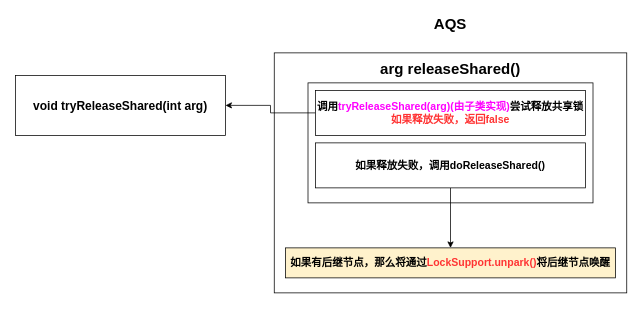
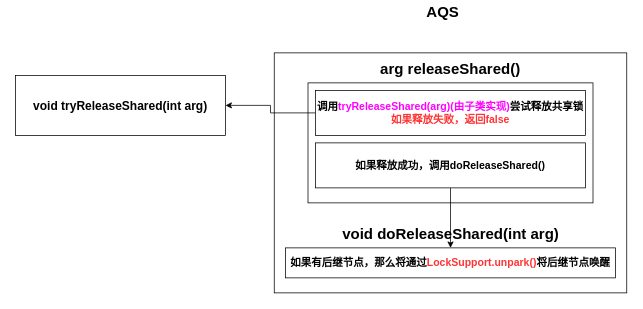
node "AQS": moved (450, 23) -> (443, 12)
node "如果释放失败，调用doReleaseShared()": label "如果释放失败，调用doReleaseShared()" -> "如果释放成功，调用doReleaseShared()"
node "void doReleaseShared(int arg)": added
node "如果有后继节点，那么将通过LockSupport.unpark()将后继节点唤醒": fillcolor #fff2cc -> #ffffff
